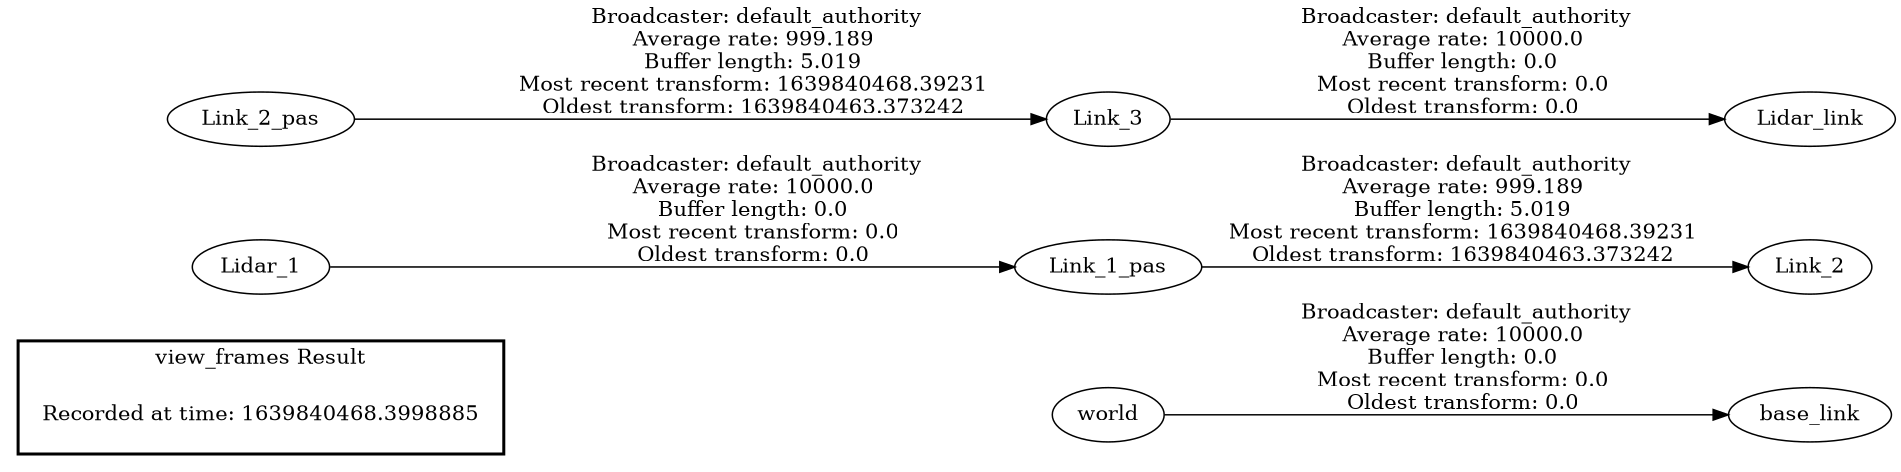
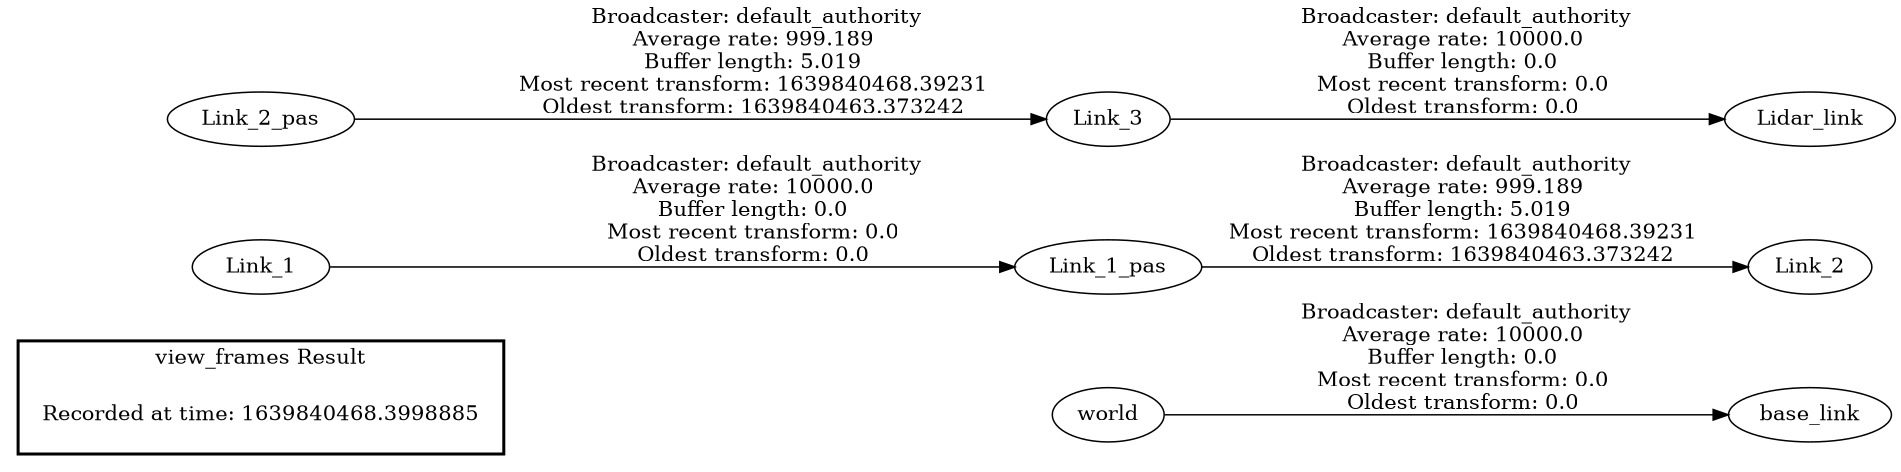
node "Lidar_1": label "Lidar_1" -> "Link_1"
